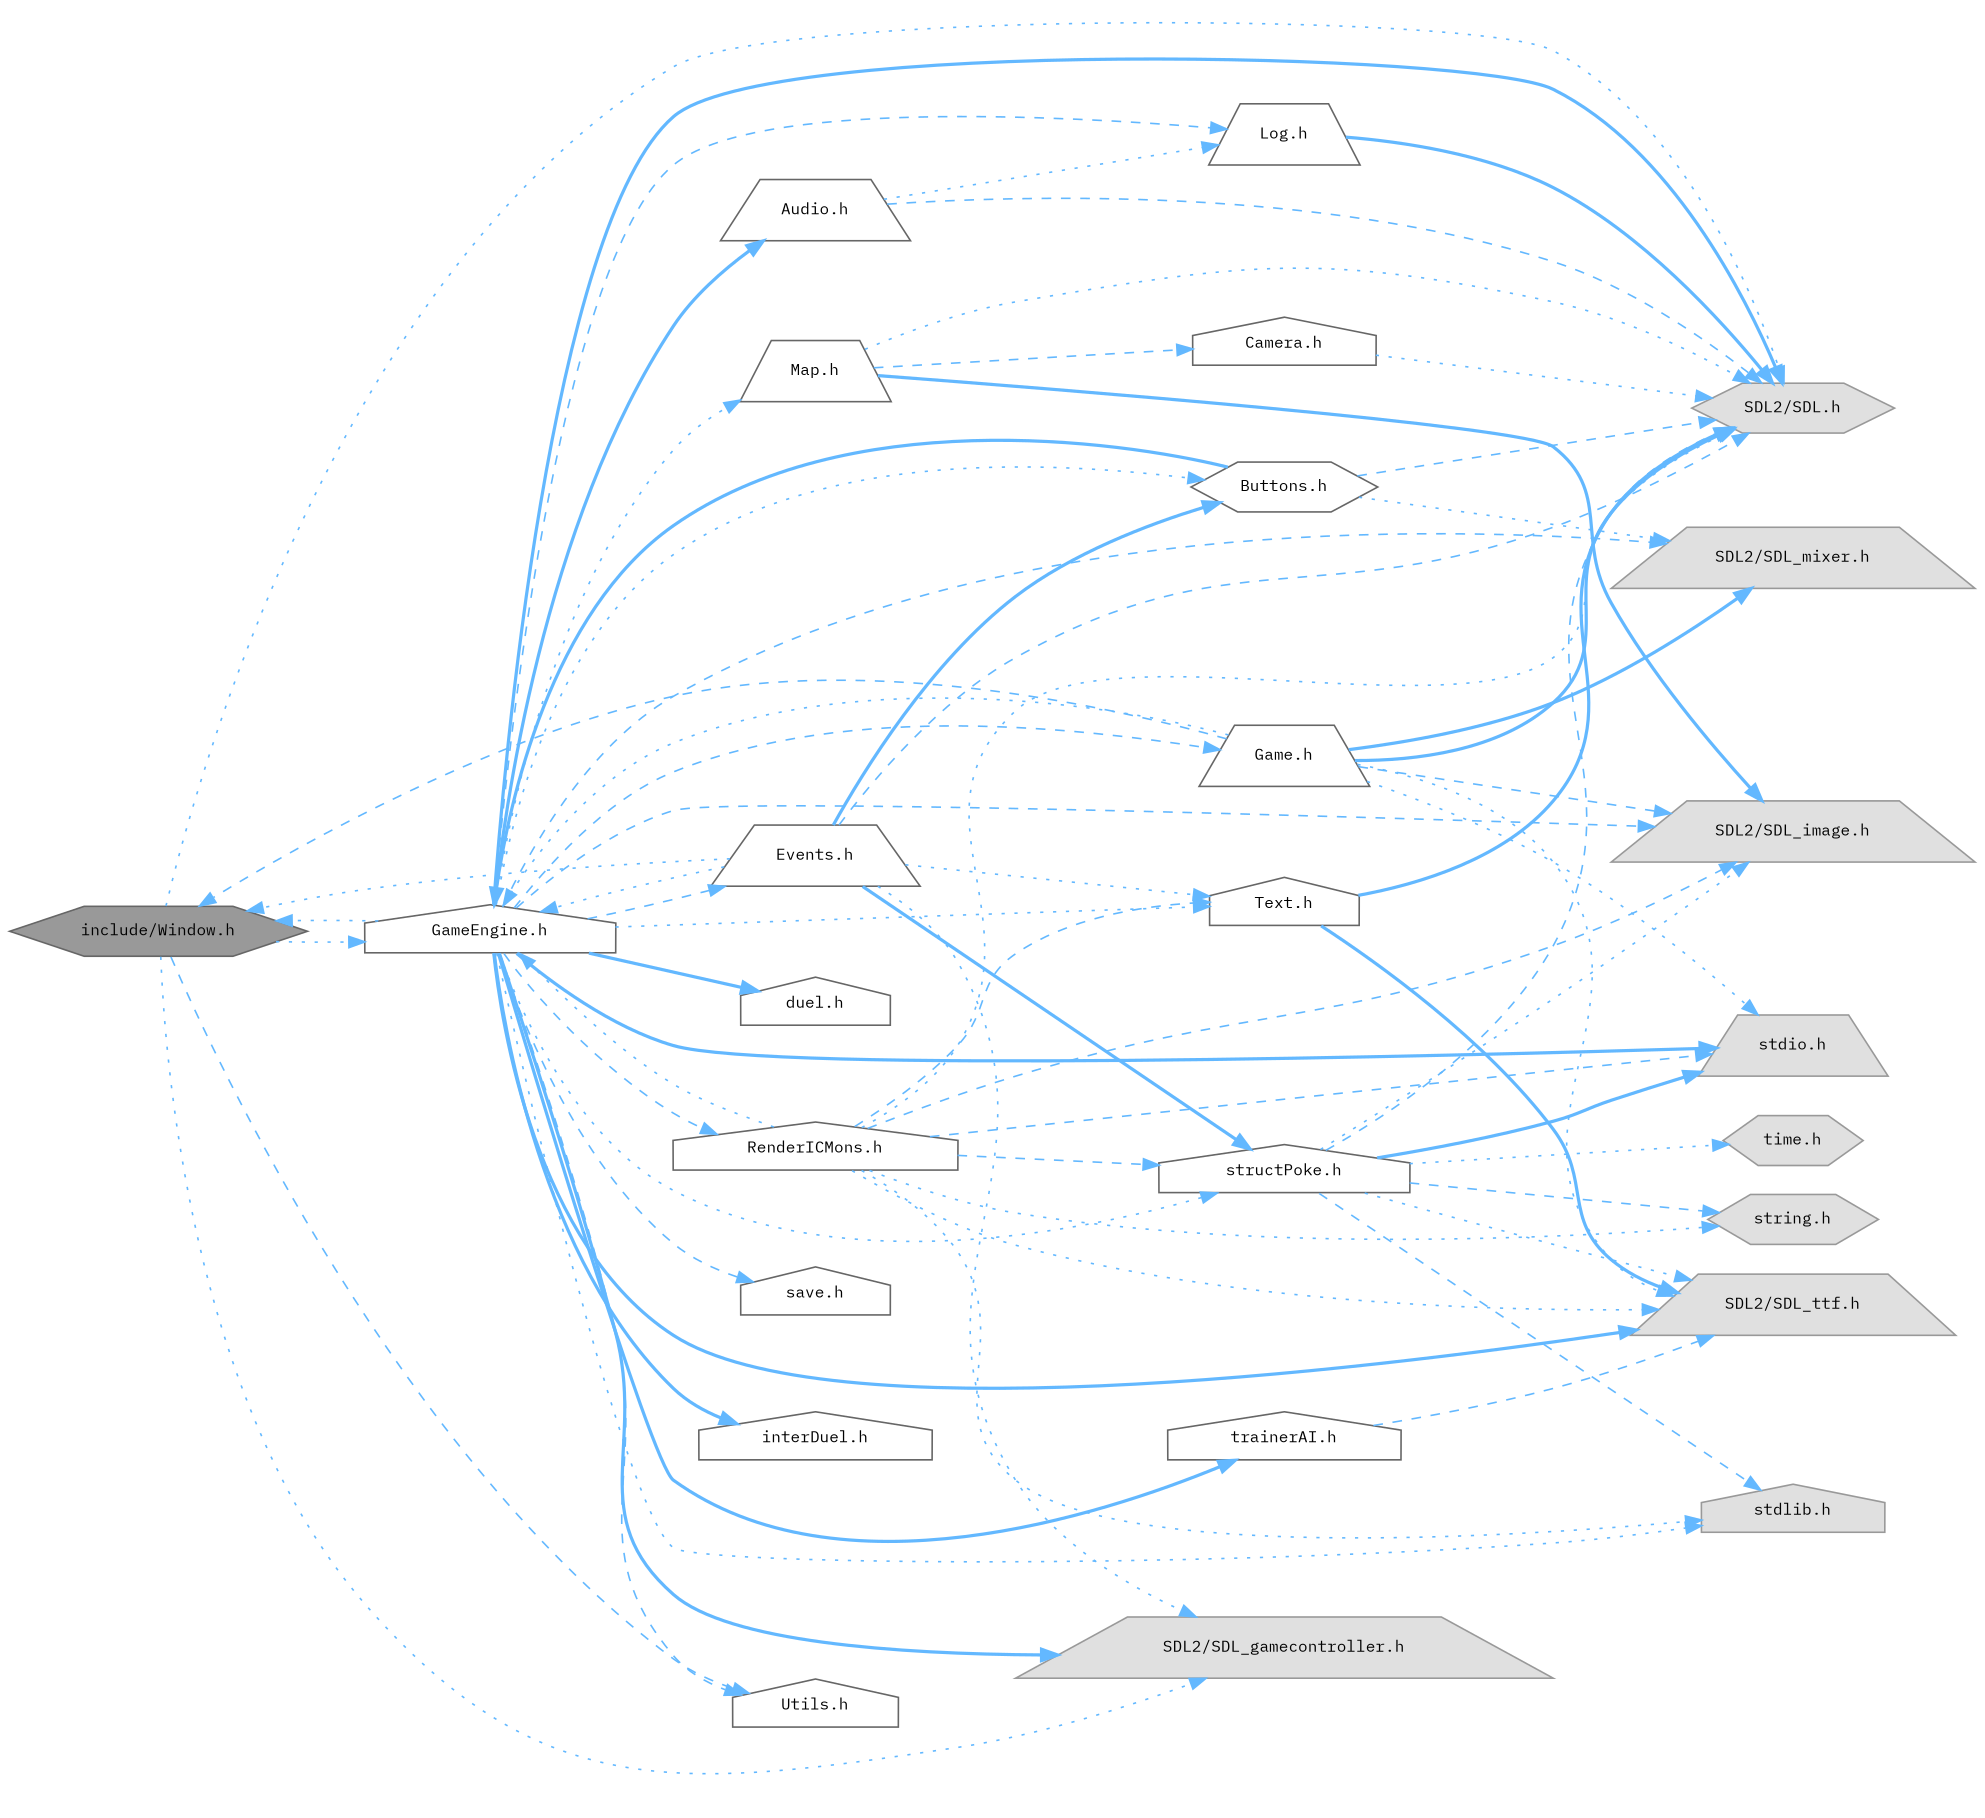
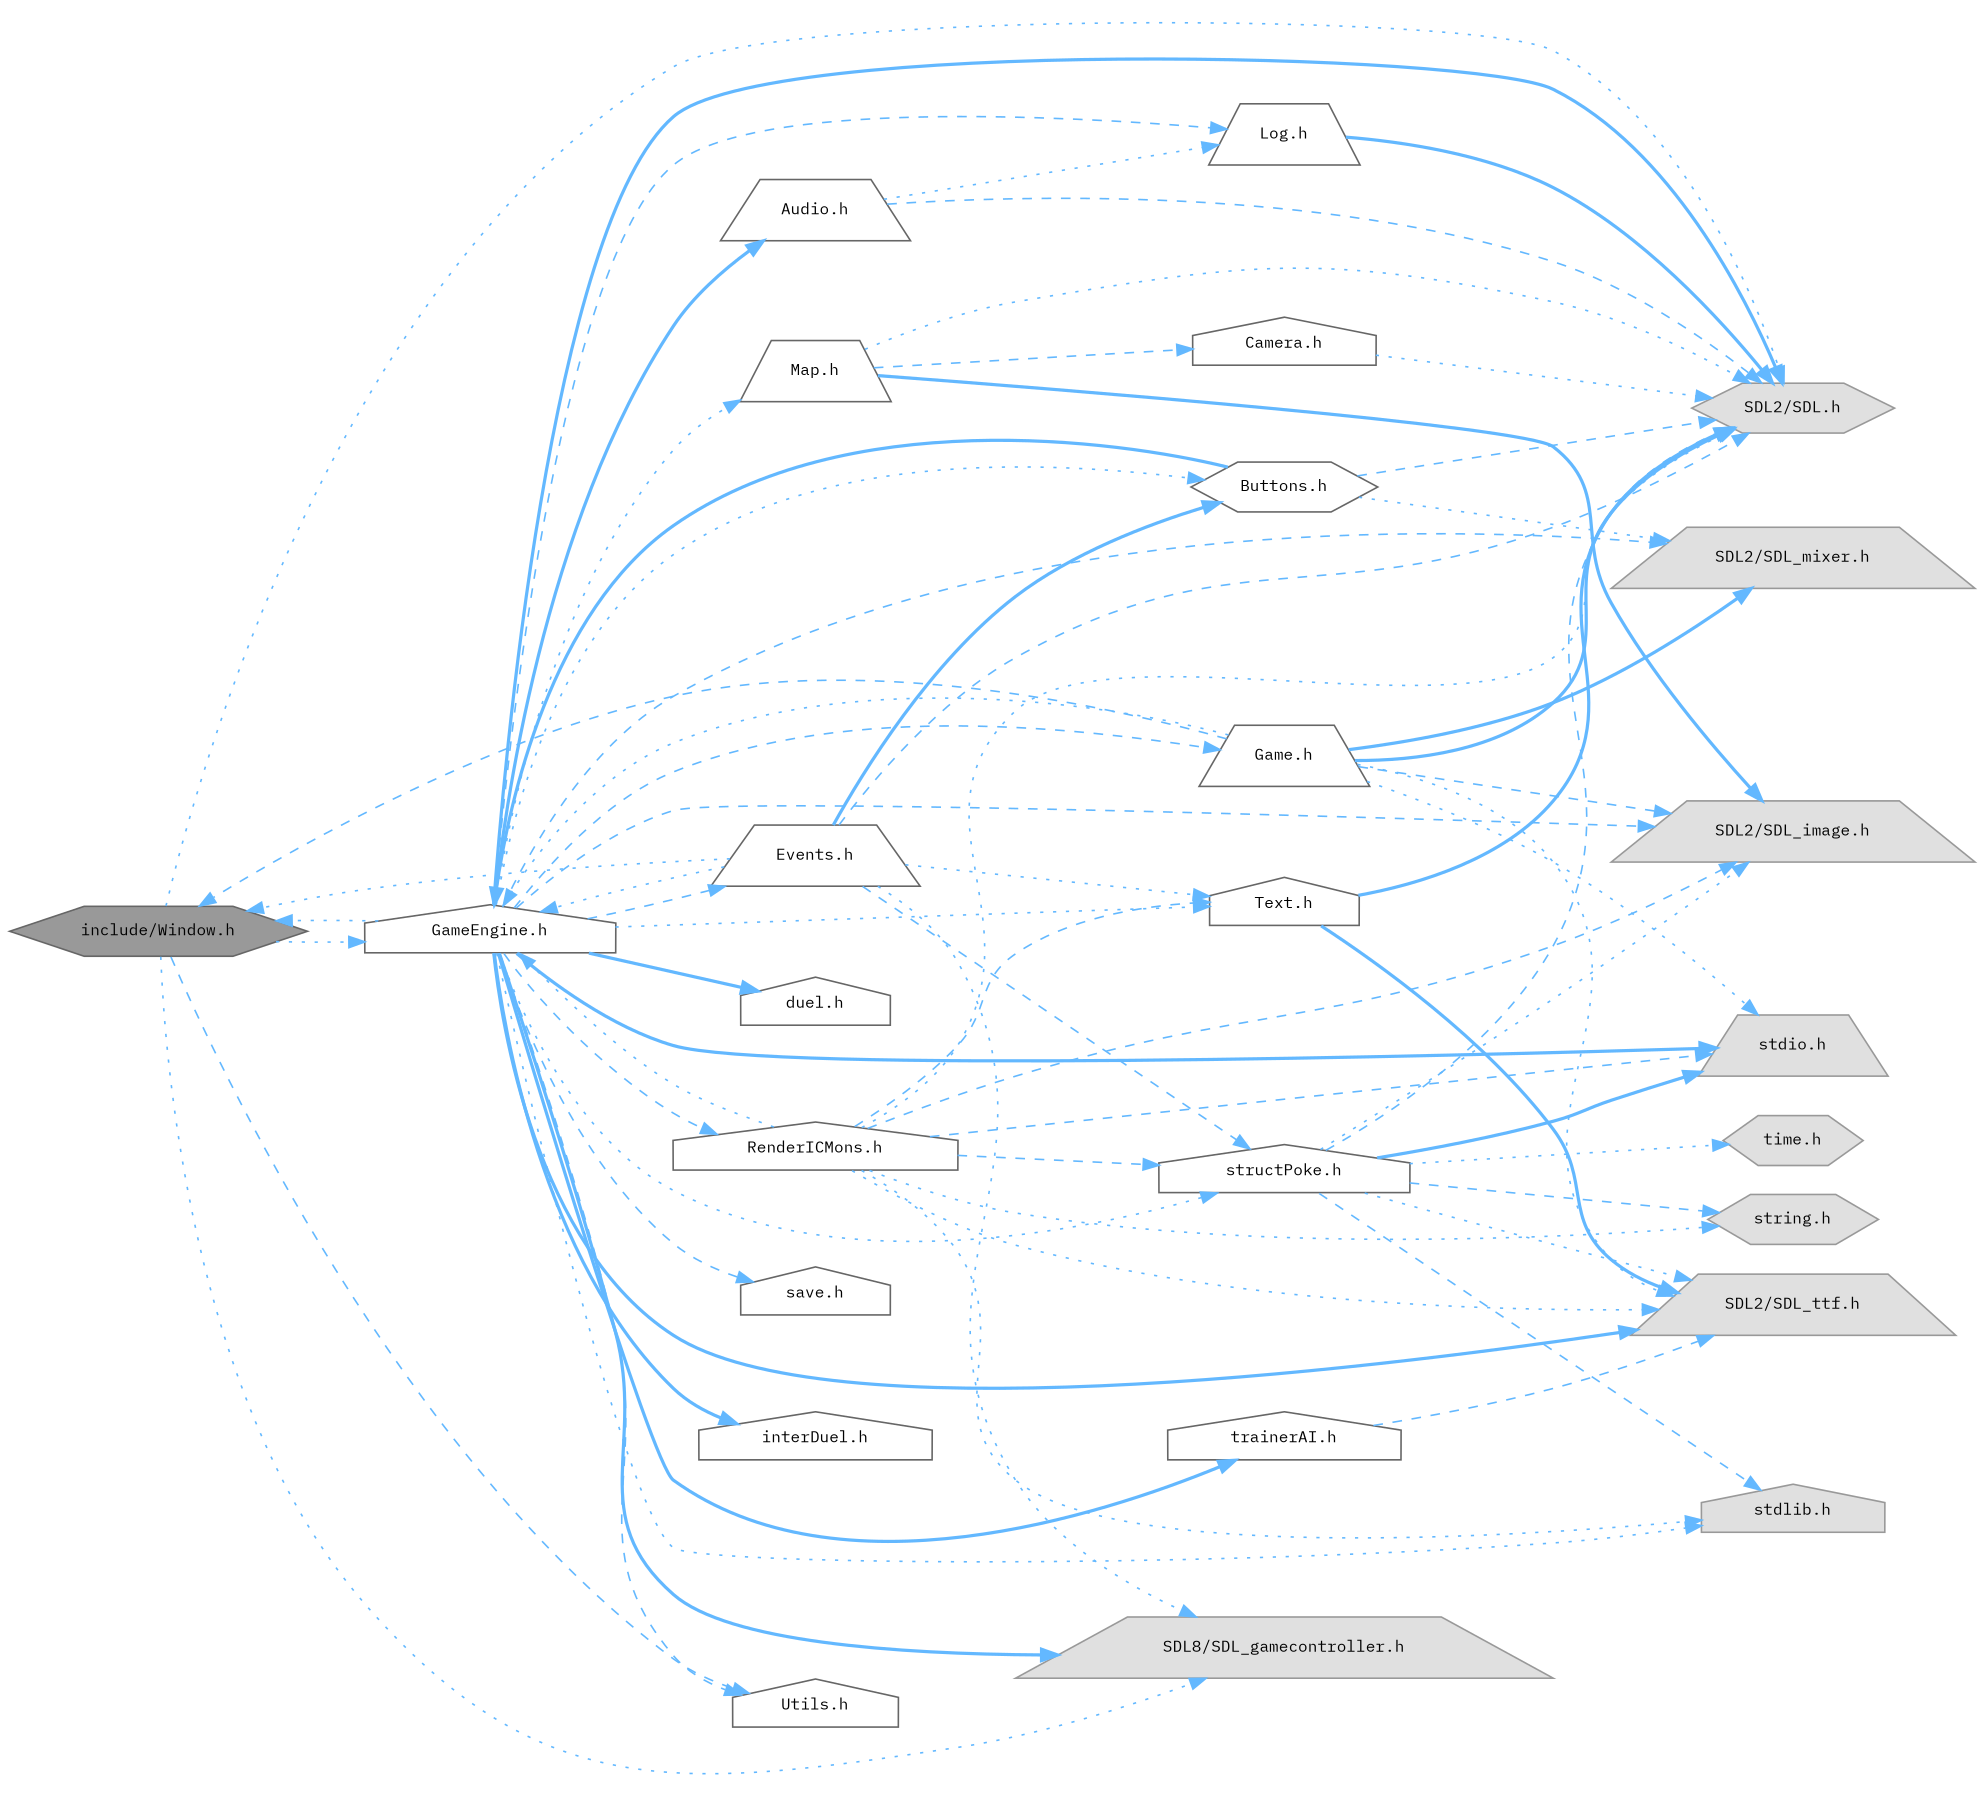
edge "Events.h" -> "structPoke.h": style bold -> dashed
node "SDL2/SDL_gamecontroller.h": label "SDL2/SDL_gamecontroller.h" -> "SDL8/SDL_gamecontroller.h"
